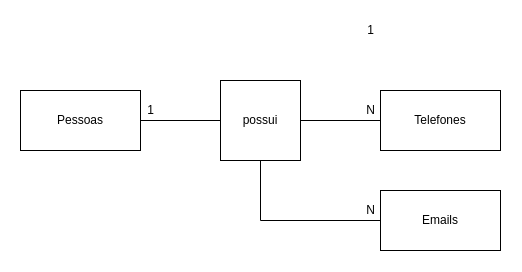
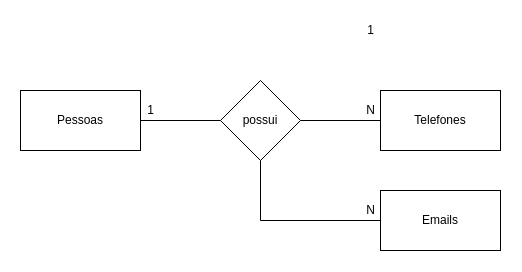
node "possui": shape rectangle -> diamond
